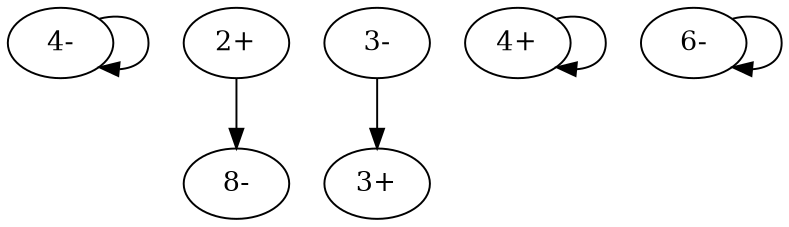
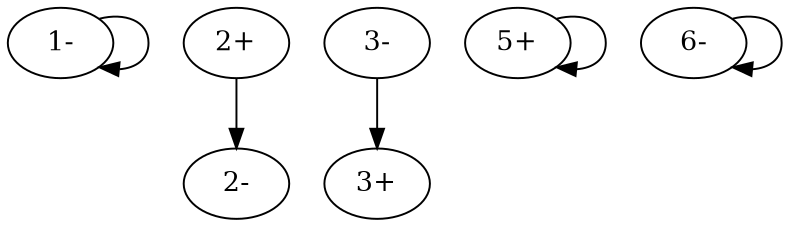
node "4-": label "4-" -> "1-"
node "4+": label "4+" -> "5+"
node "8-": label "8-" -> "2-"
